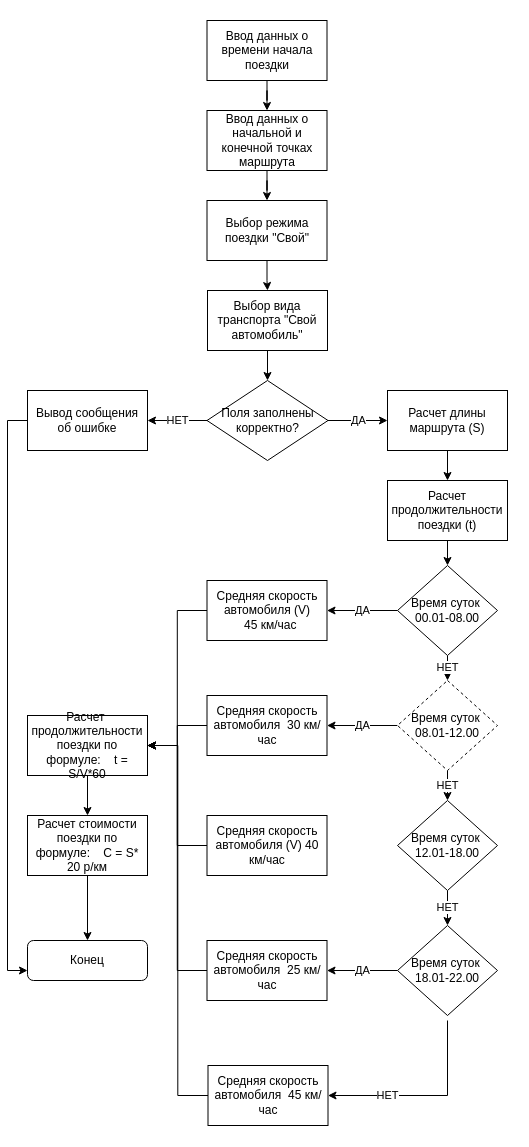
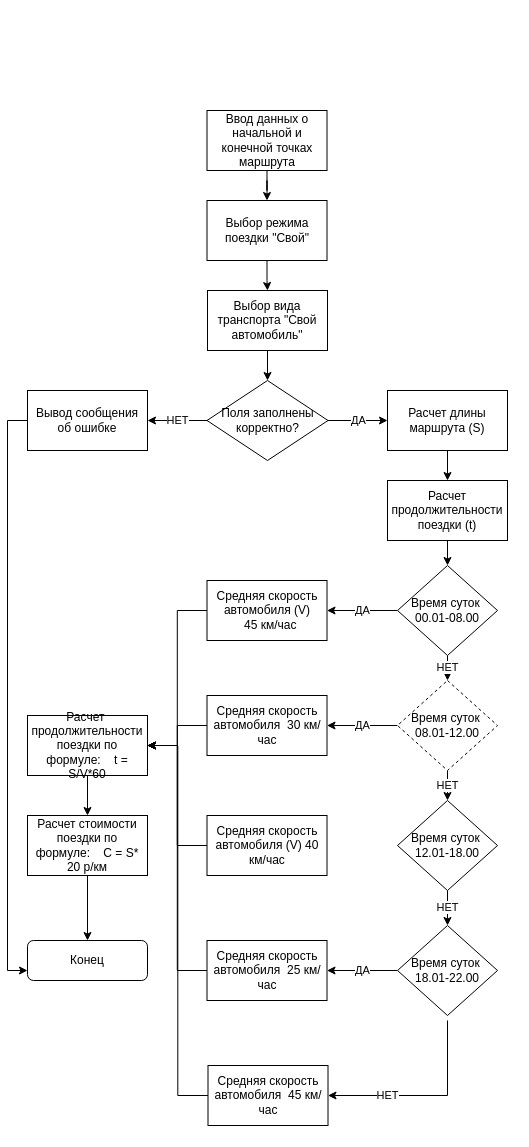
node "Ввод данных о времени начала поездки": removed
edge "Ввод данных о времени начала поездки" -> "Ввод данных о начальной и конечной точках маршрута": removed
